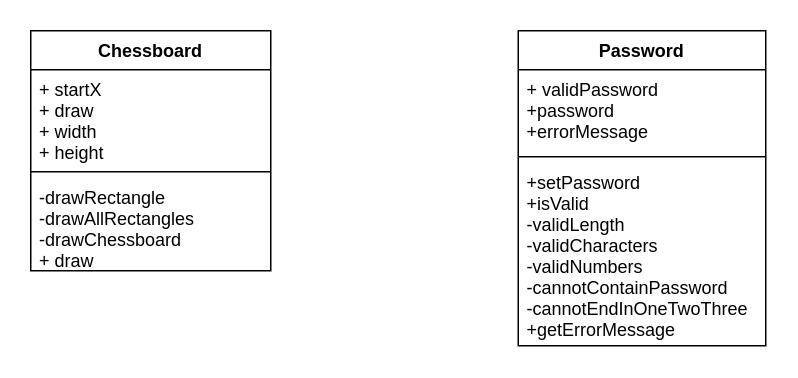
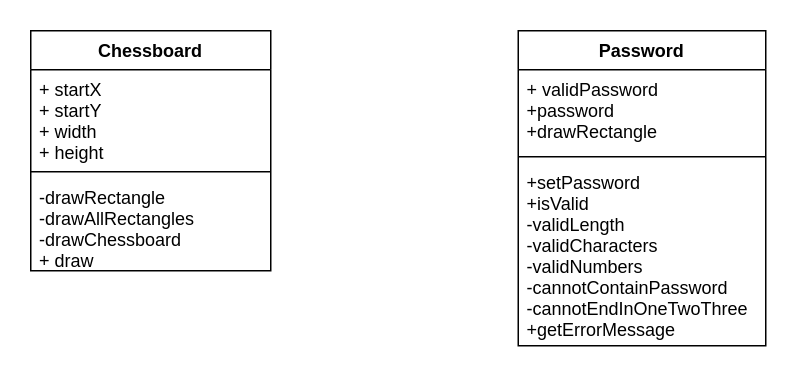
node "+ startX + draw + width + height": label "+ startX + draw + width + height" -> "+ startX + startY + width + height"
node "+ validPassword +password +errorMessage": label "+ validPassword +password +errorMessage" -> "+ validPassword +password +drawRectangle"
